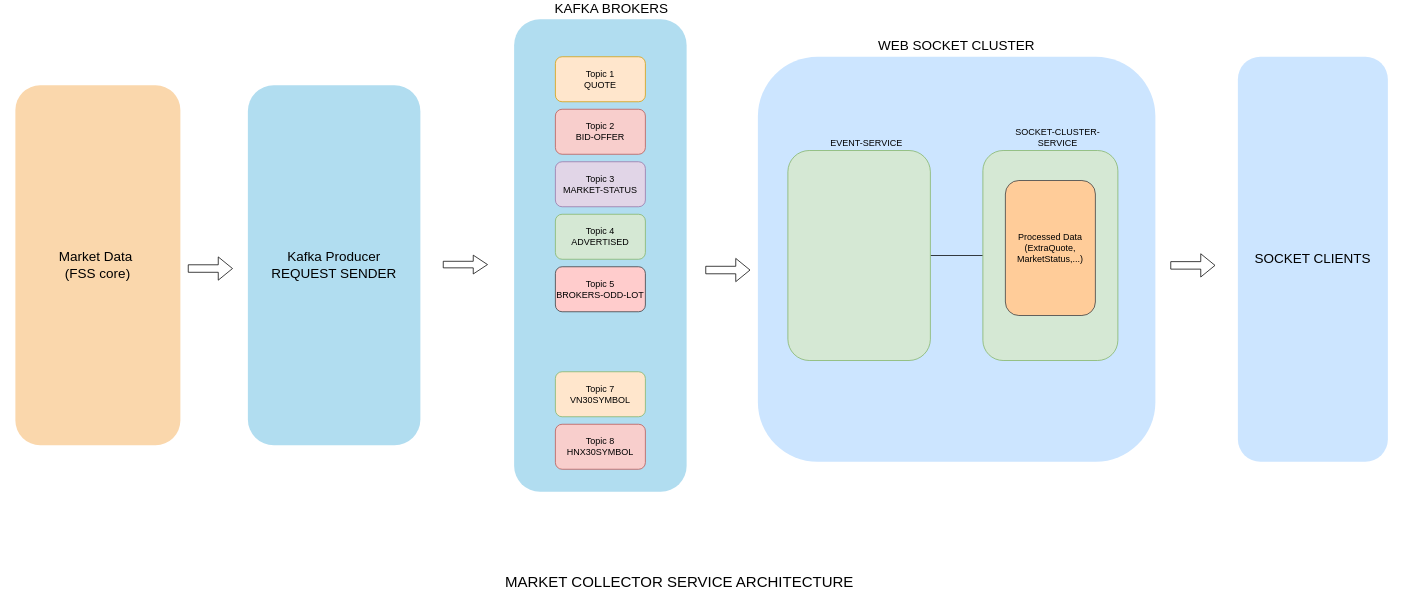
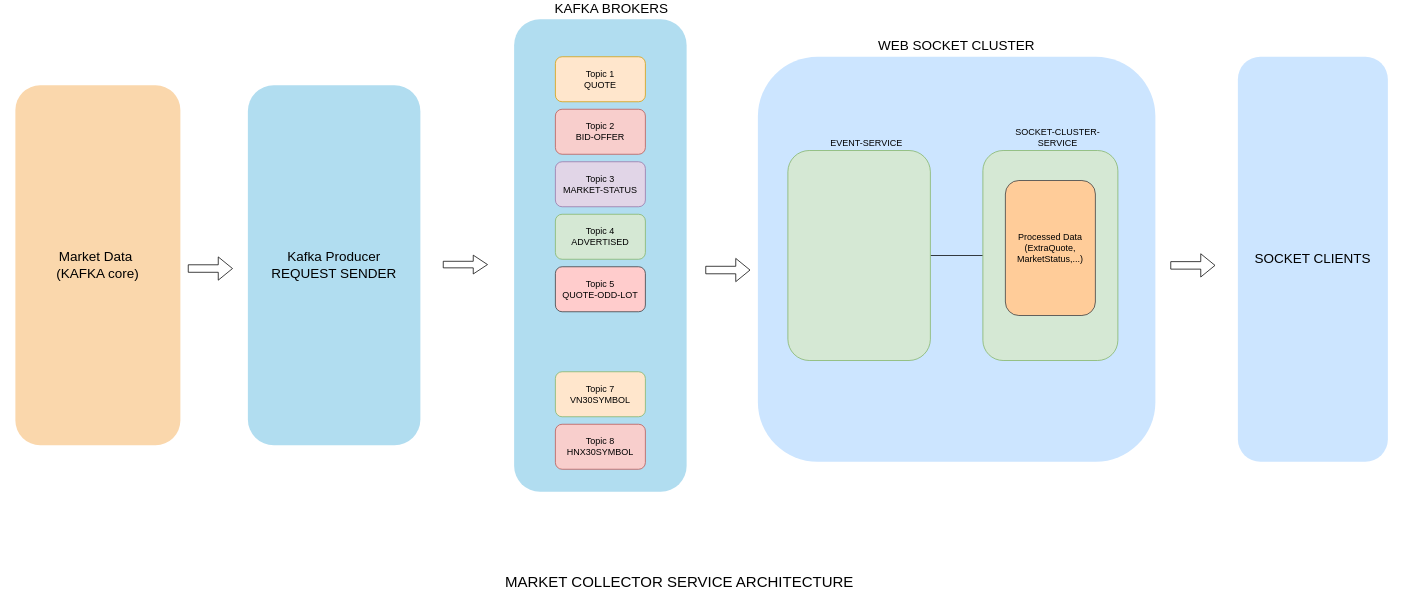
node "Market Data (FSS core)": label "Market Data (FSS core)" -> "Market Data (KAFKA core)"
node "Topic 5 BROKERS-ODD-LOT": label "Topic 5 BROKERS-ODD-LOT" -> "Topic 5 QUOTE-ODD-LOT"
